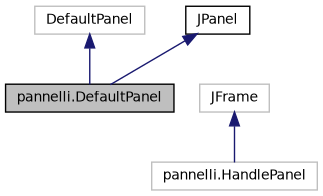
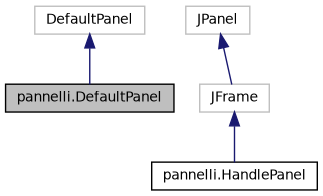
node "JPanel": color black -> grey75
edge "pannelli.DefaultPanel" -> "JPanel": now "JFrame" -> "JPanel"
node "pannelli.HandlePanel": color grey75 -> black
